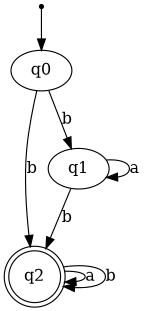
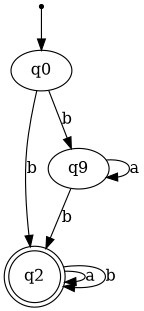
node "q1": label "q1" -> "q9"
